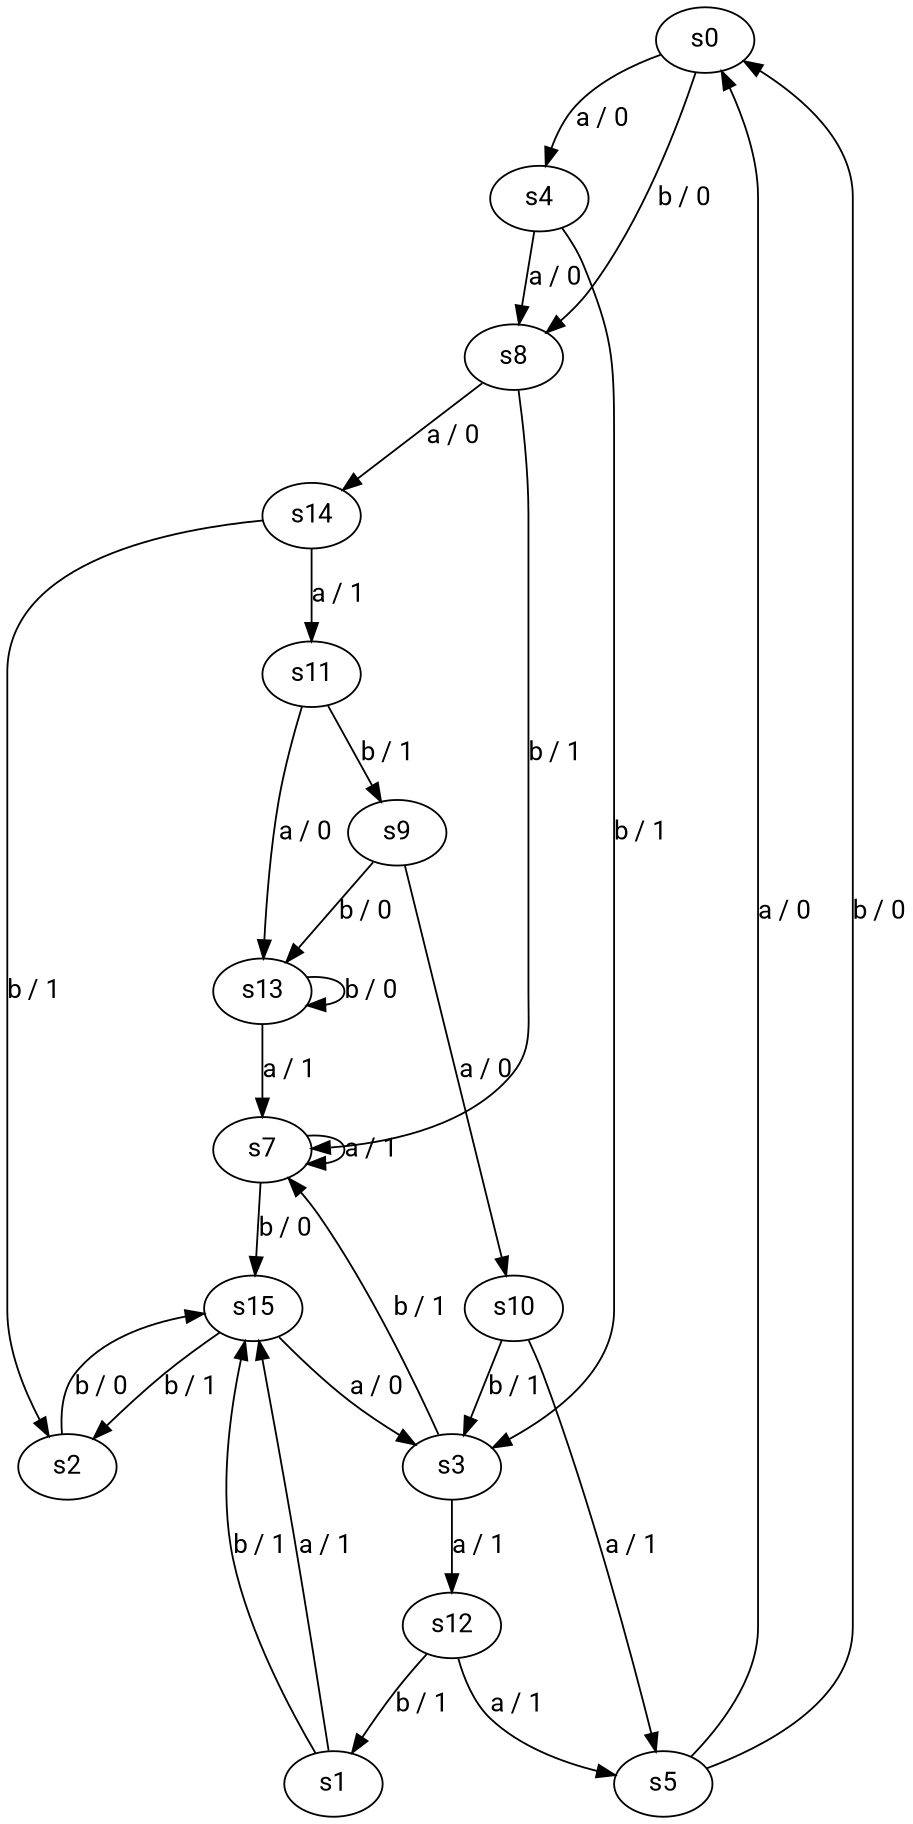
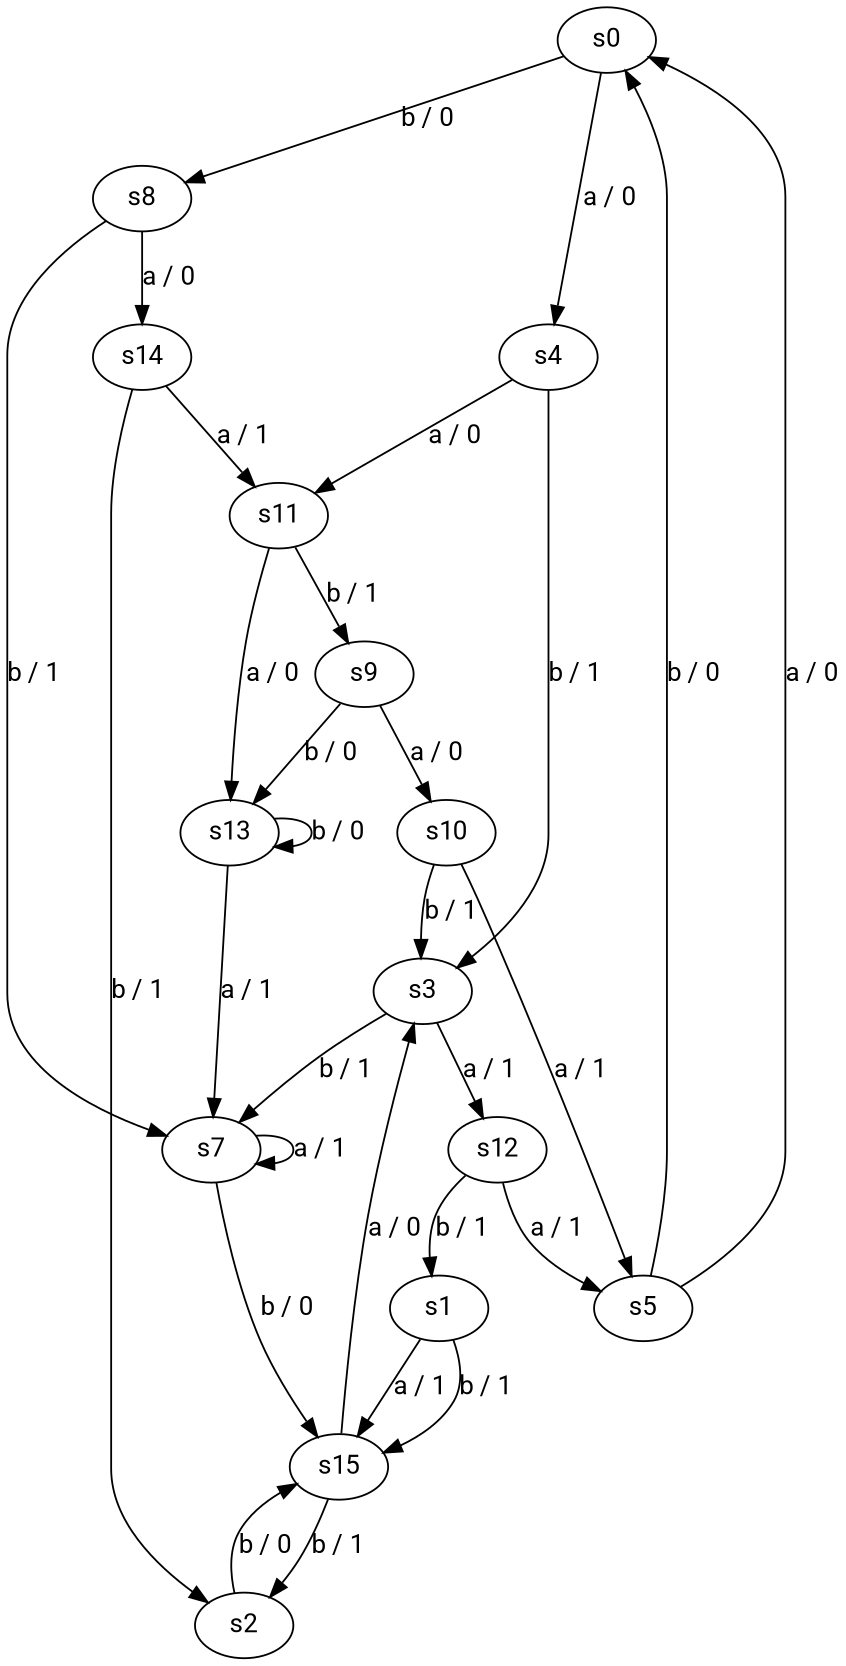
edge "s4" -> "s8": now "s4" -> "s11"
